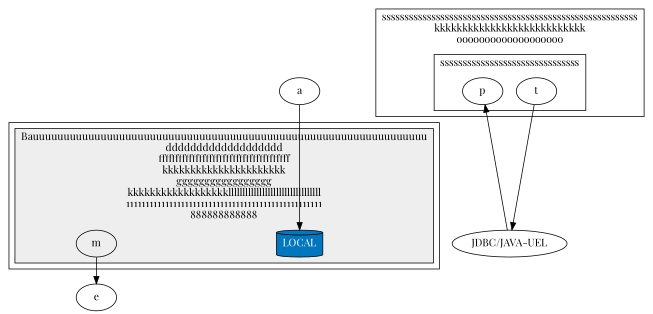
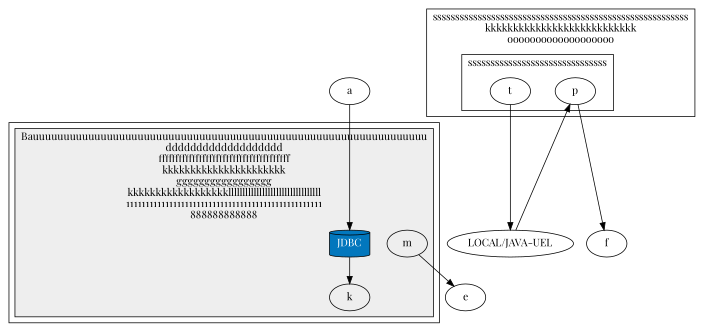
node "LOCAL": label "LOCAL" -> "JDBC"
node "JDBC/JAVA-UEL": label "JDBC/JAVA-UEL" -> "LOCAL/JAVA-UEL"
node "f": added
node "k": added
